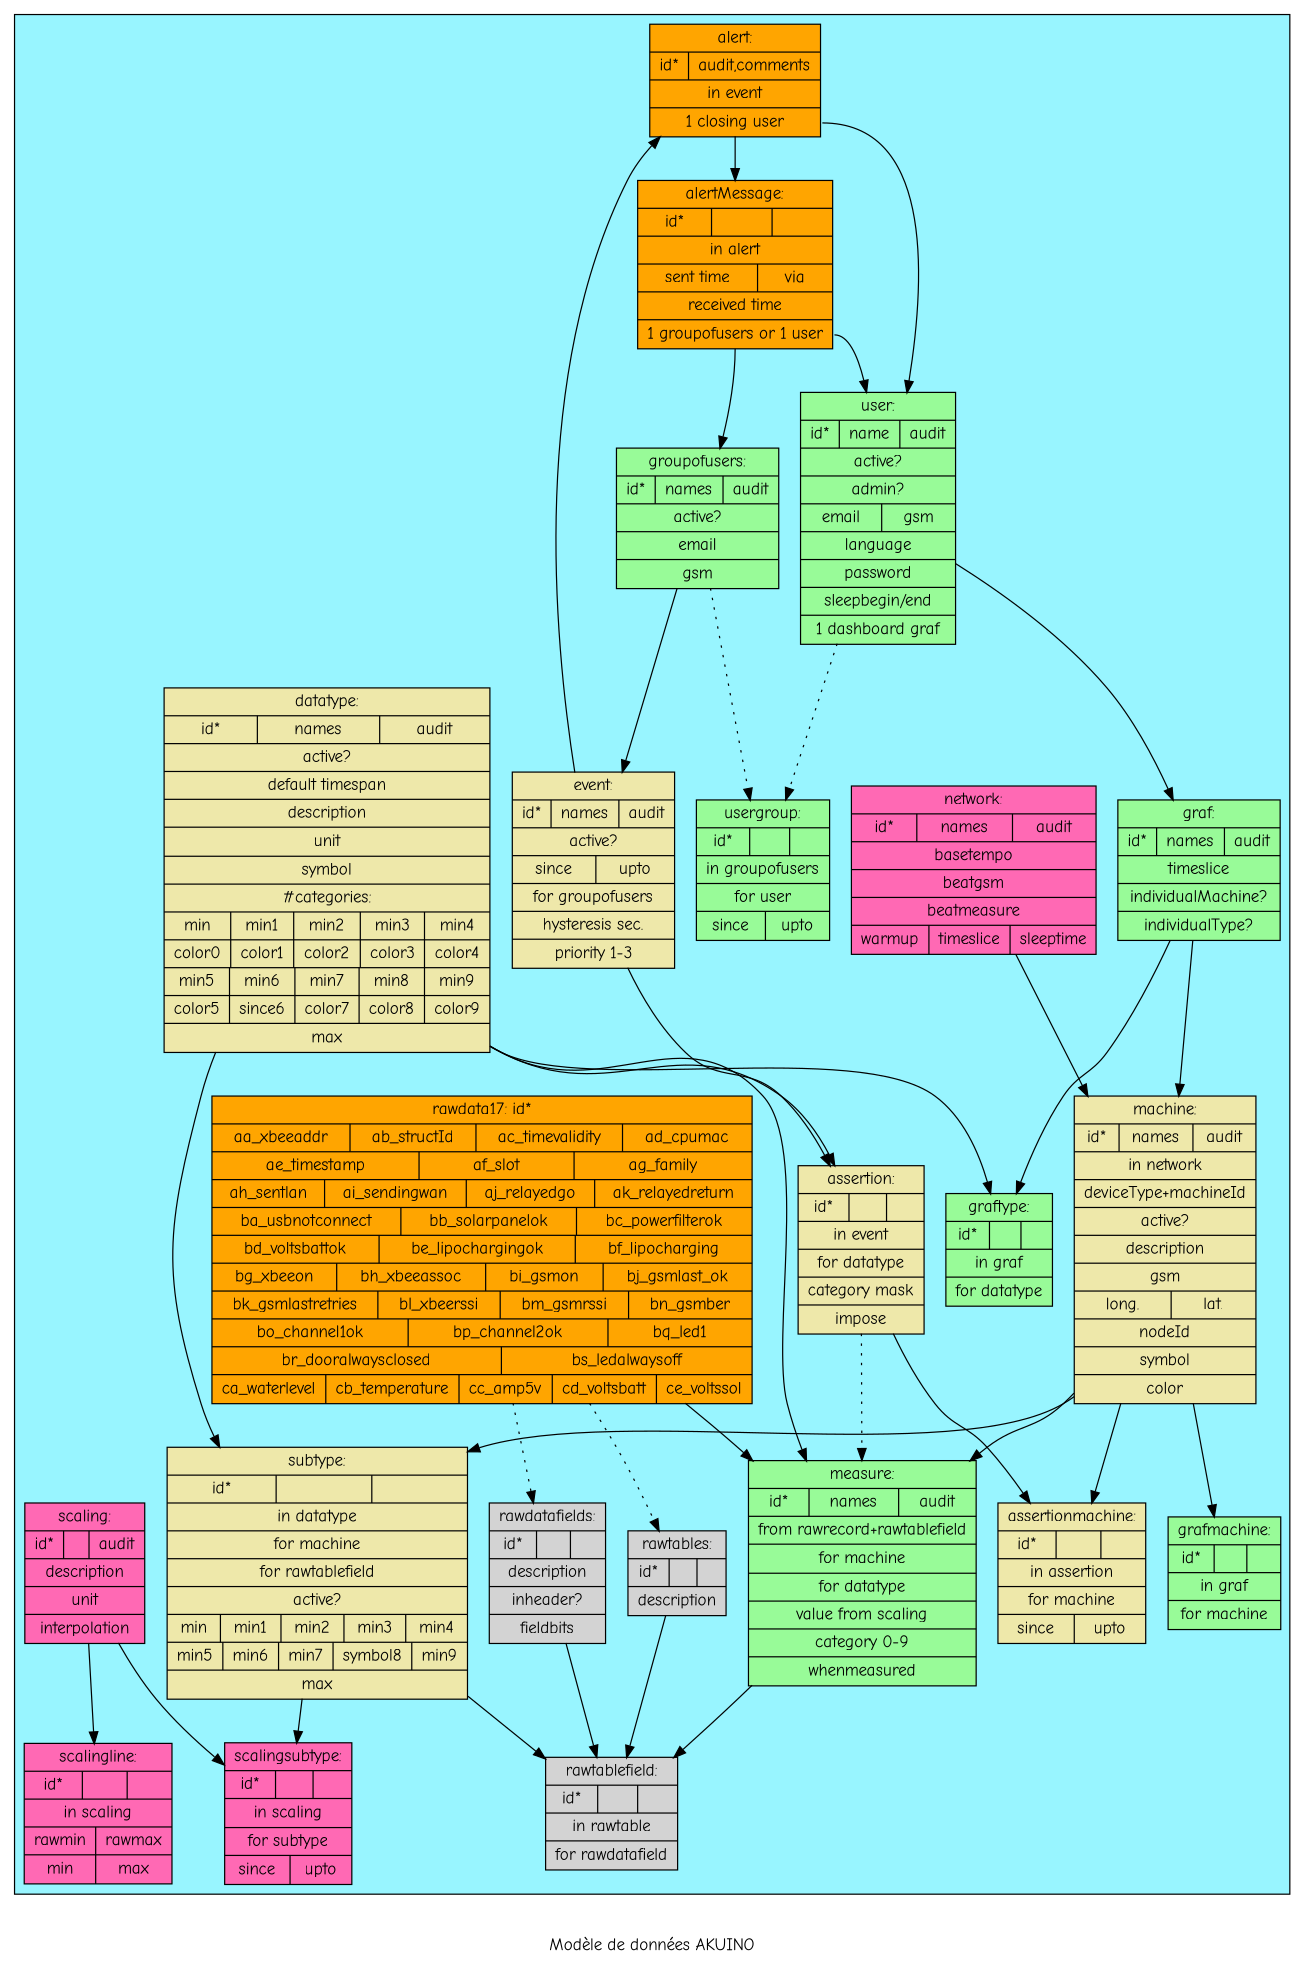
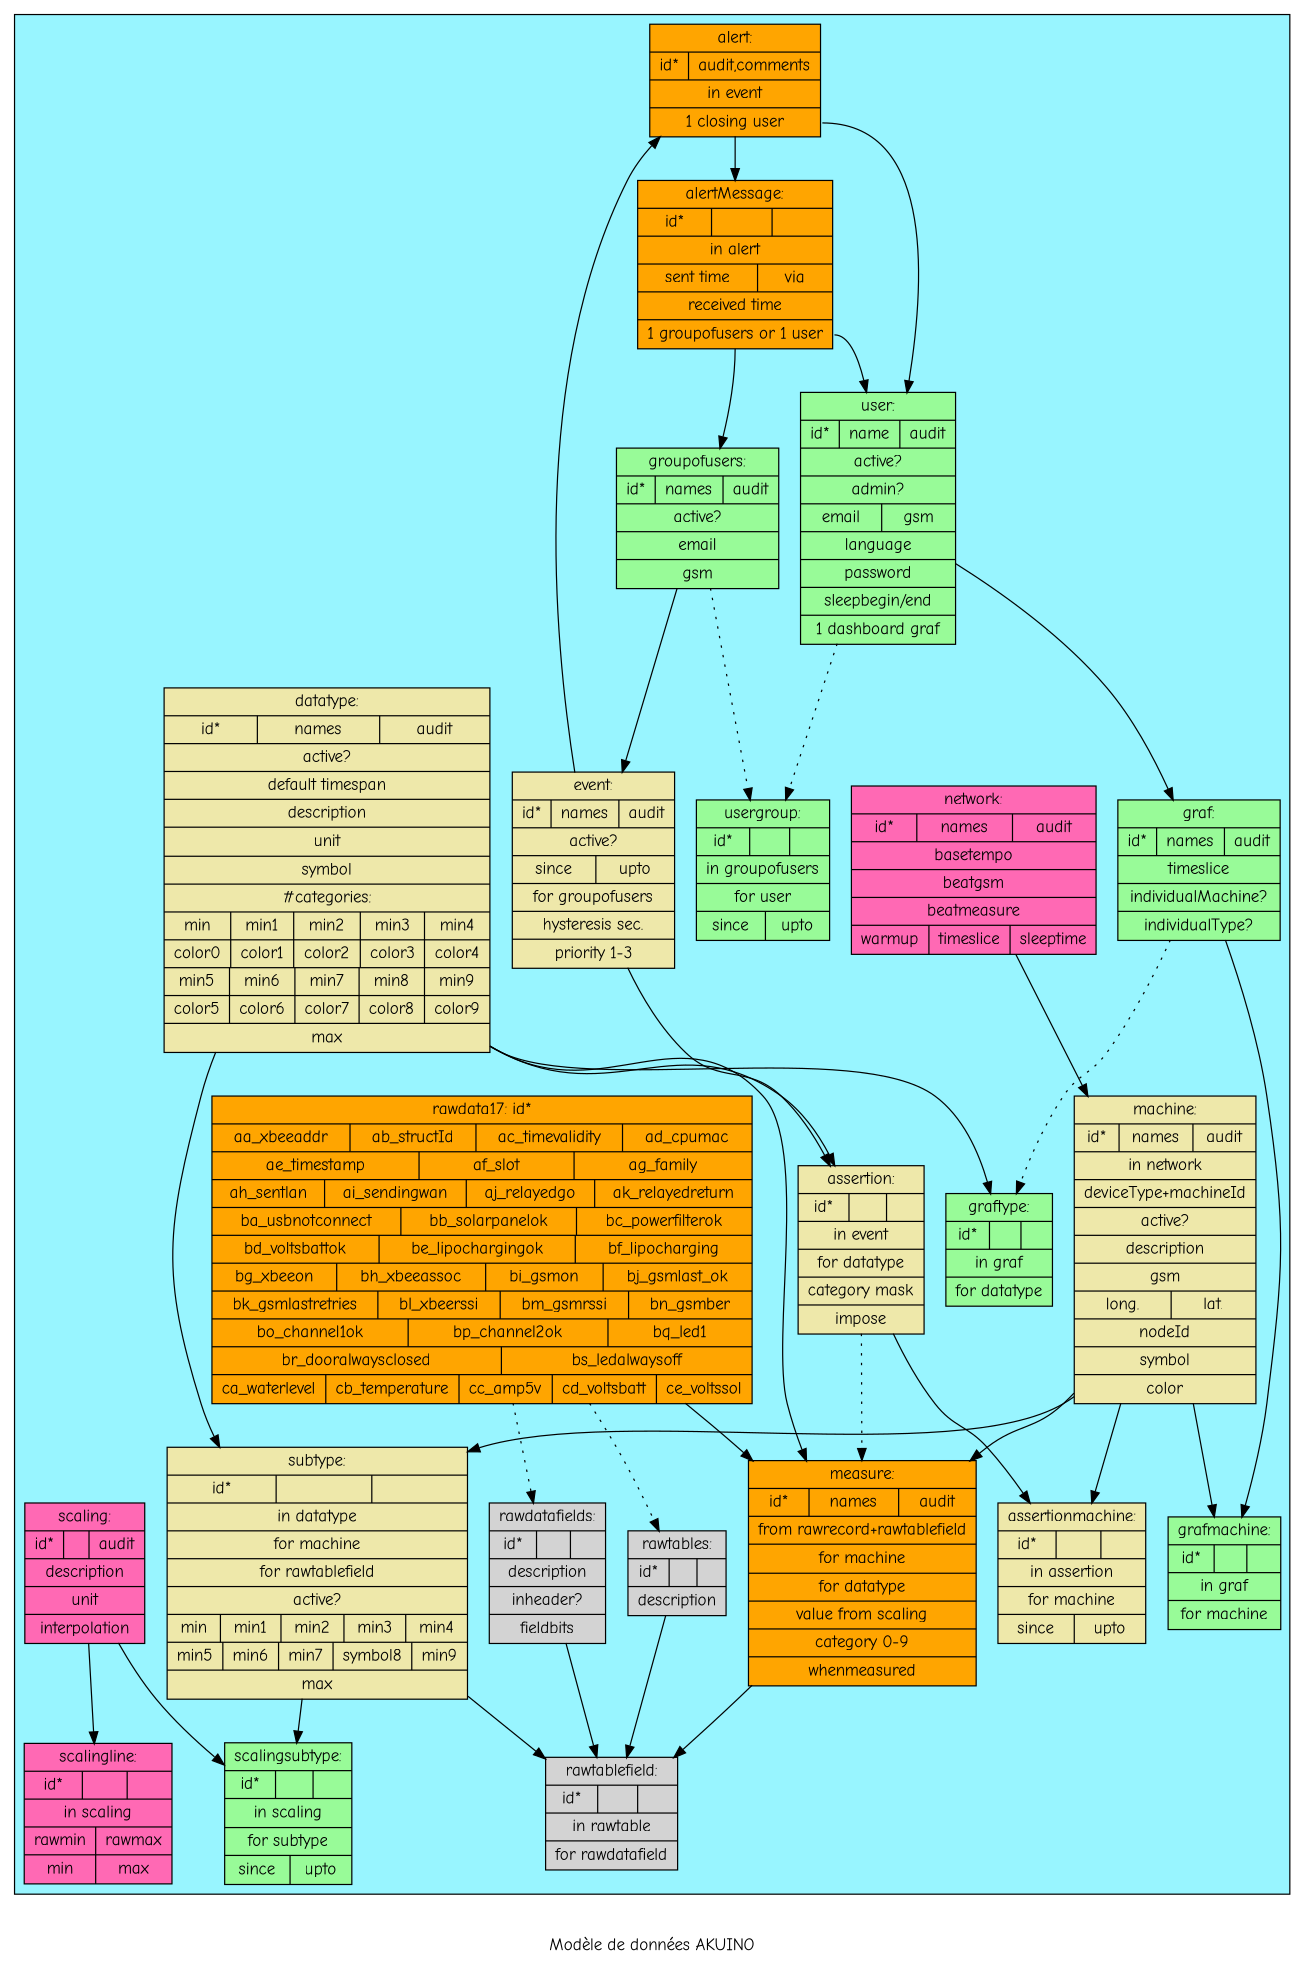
node "datatype:": text "since6" -> "color6"
edge "graf:" -> "machine:": now "graf:" -> "grafmachine:"
edge "graf:" -> "graftype:": style solid -> dotted
node "measure:": fillcolor palegreen -> orange
node "scalingsubtype:": fillcolor hotpink -> palegreen
